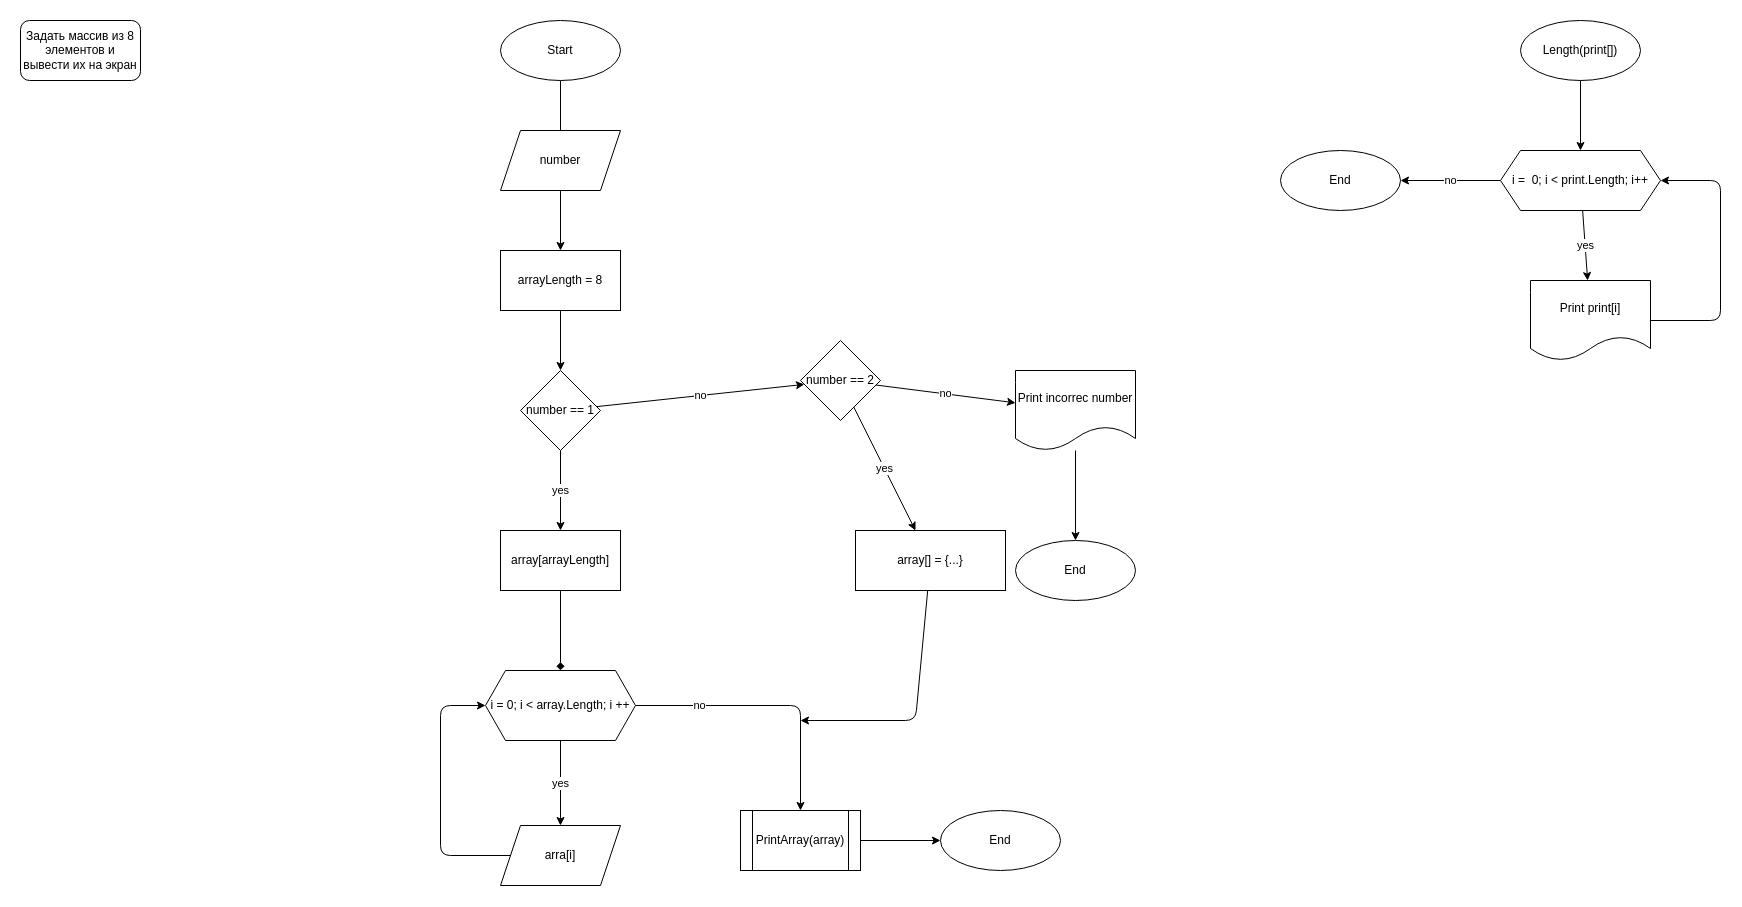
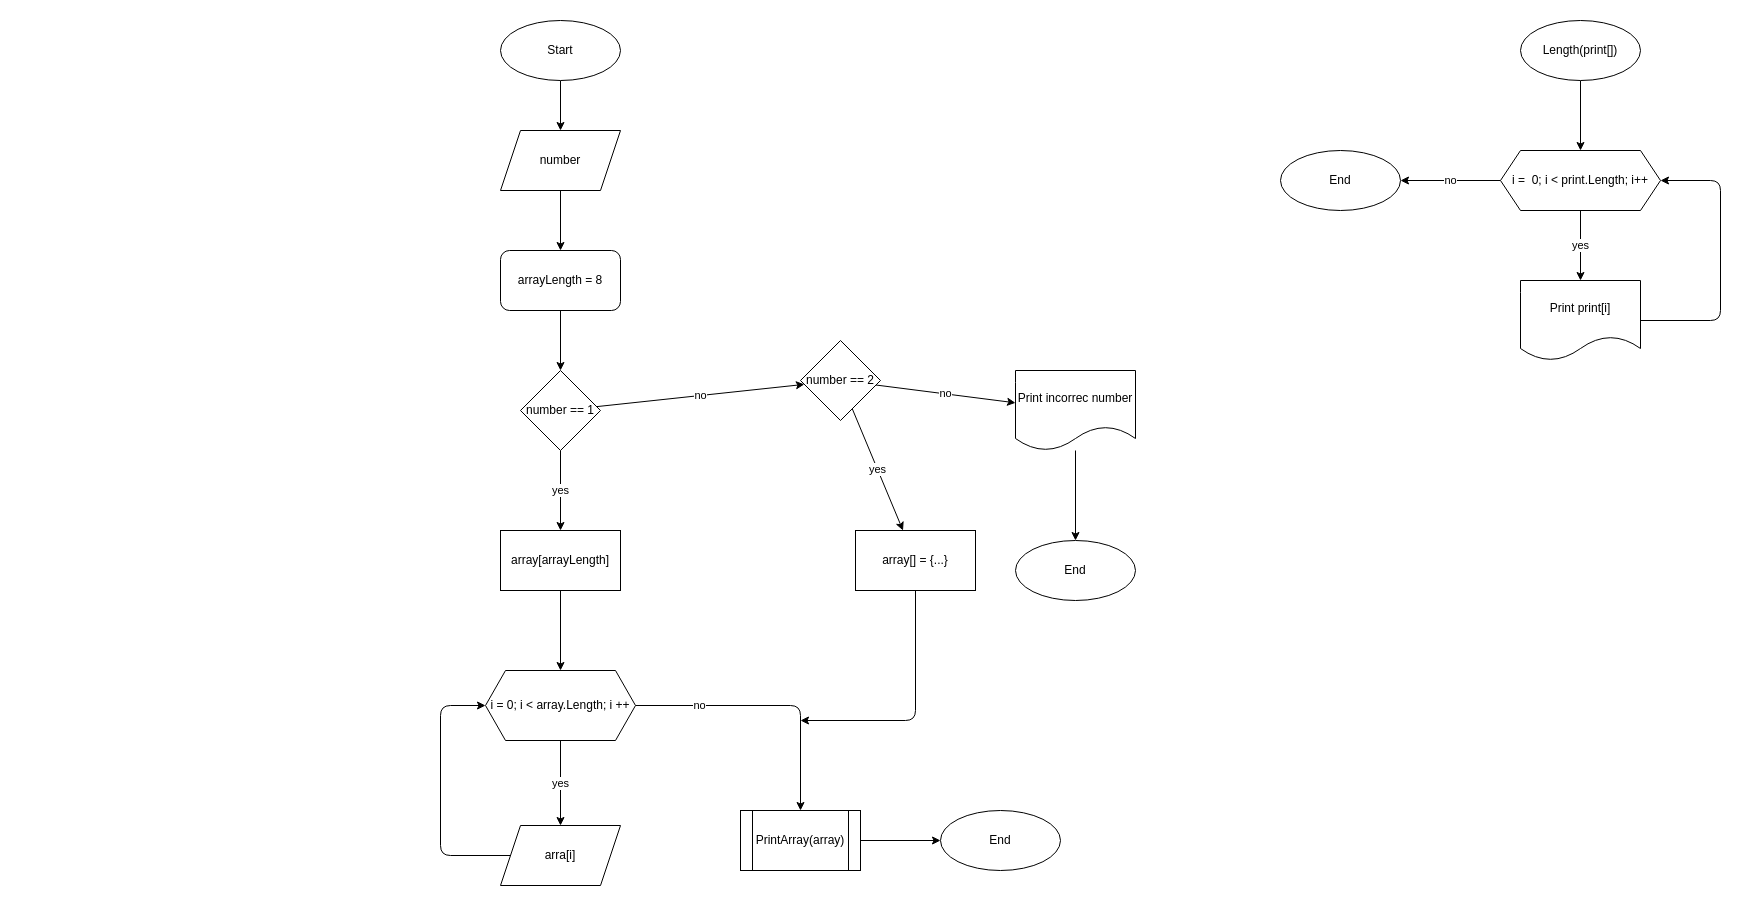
node "Задать массив из 8 элементов и вывести их на экран": removed
edge "Start" -- "number": arrowhead none -> classic
node "arrayLength = 8": shape rectangle -> rounded rectangle
node "Print print[i]": moved (1591, 321) -> (1581, 321)
node "array[] = {...}": size 150x60 -> 120x60
edge "array[arrayLength]" -> "i = 0; i < array.Length; i ++": arrowhead diamond -> classic
